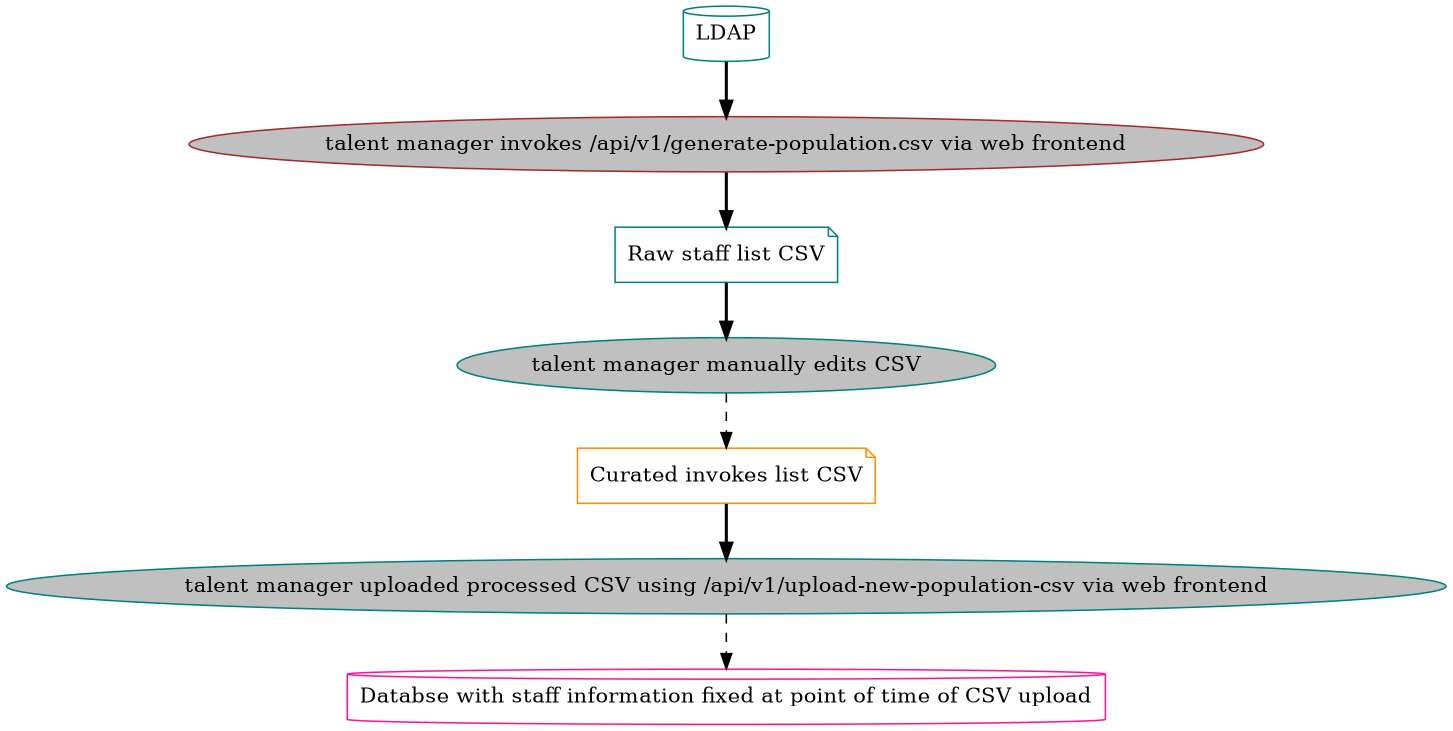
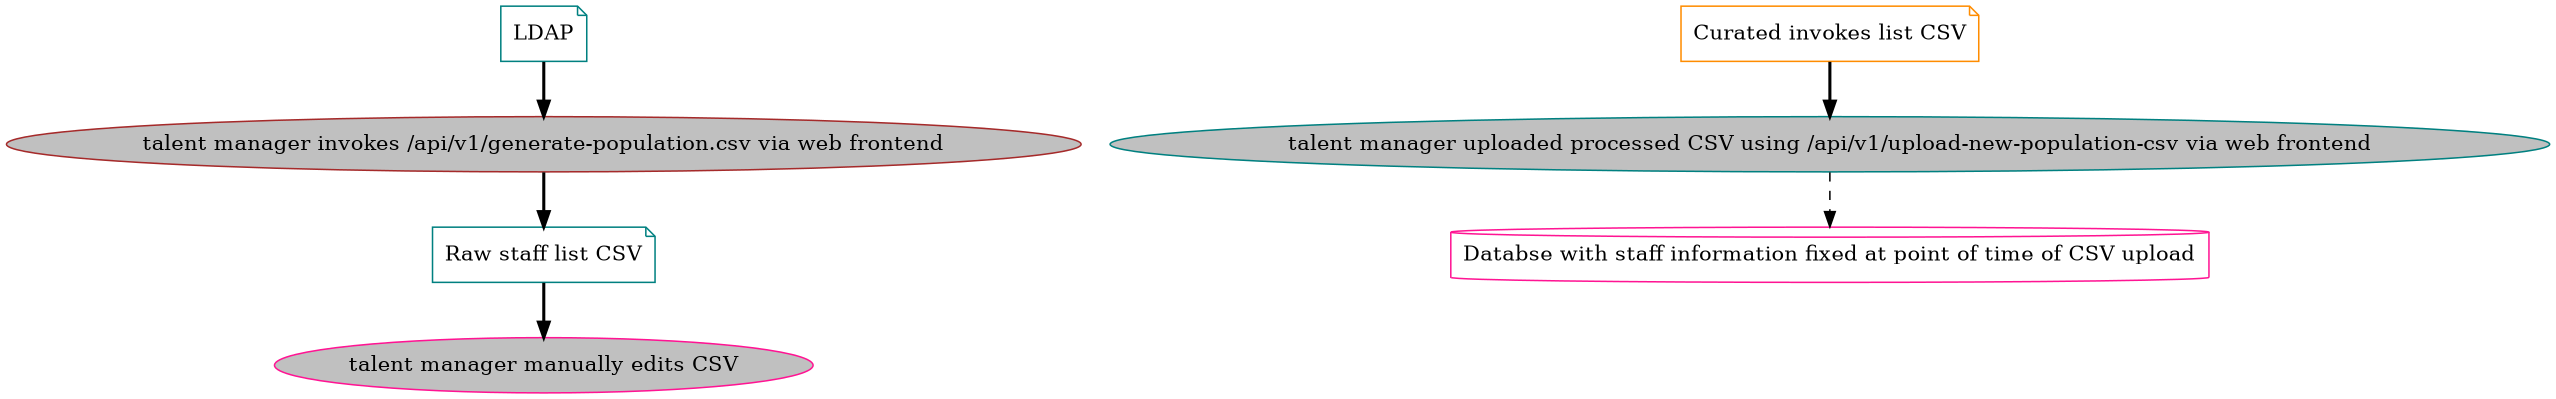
node "LDAP": shape cylinder -> note
node "talent manager manually edits CSV": color teal -> deeppink
edge "talent manager manually edits CSV" -> "Curated invokes list CSV": removed
